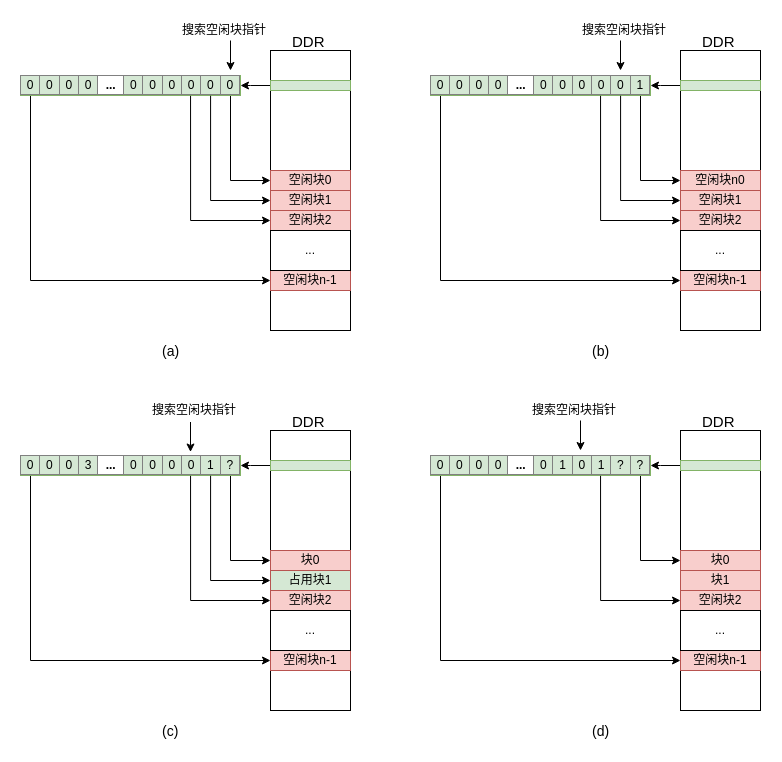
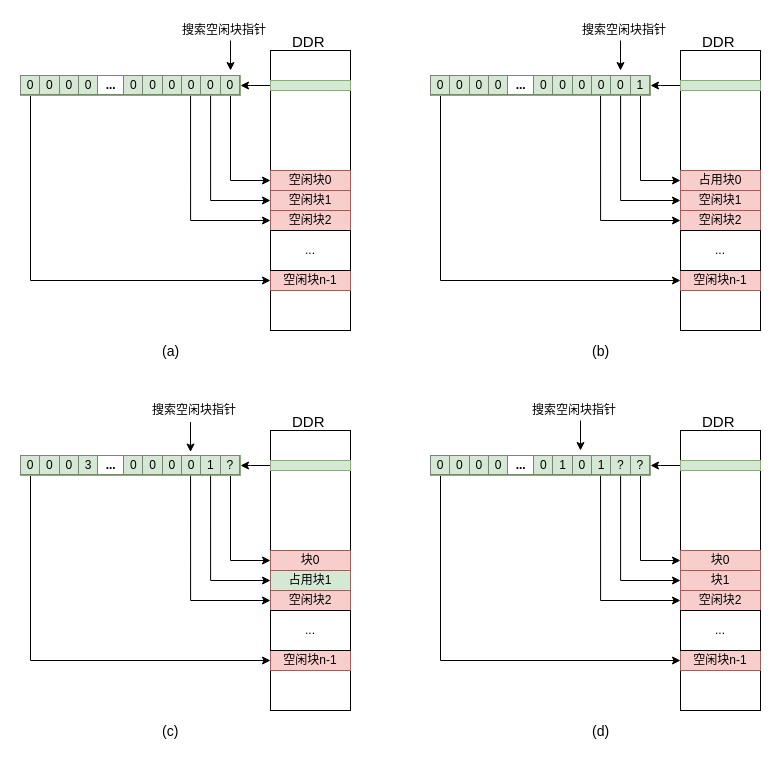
node "空闲块n0": label "空闲块n0" -> "占用块0"
edge "0 0 0 0 ... 0 1 0 1 ? ?" -> "块1": added
